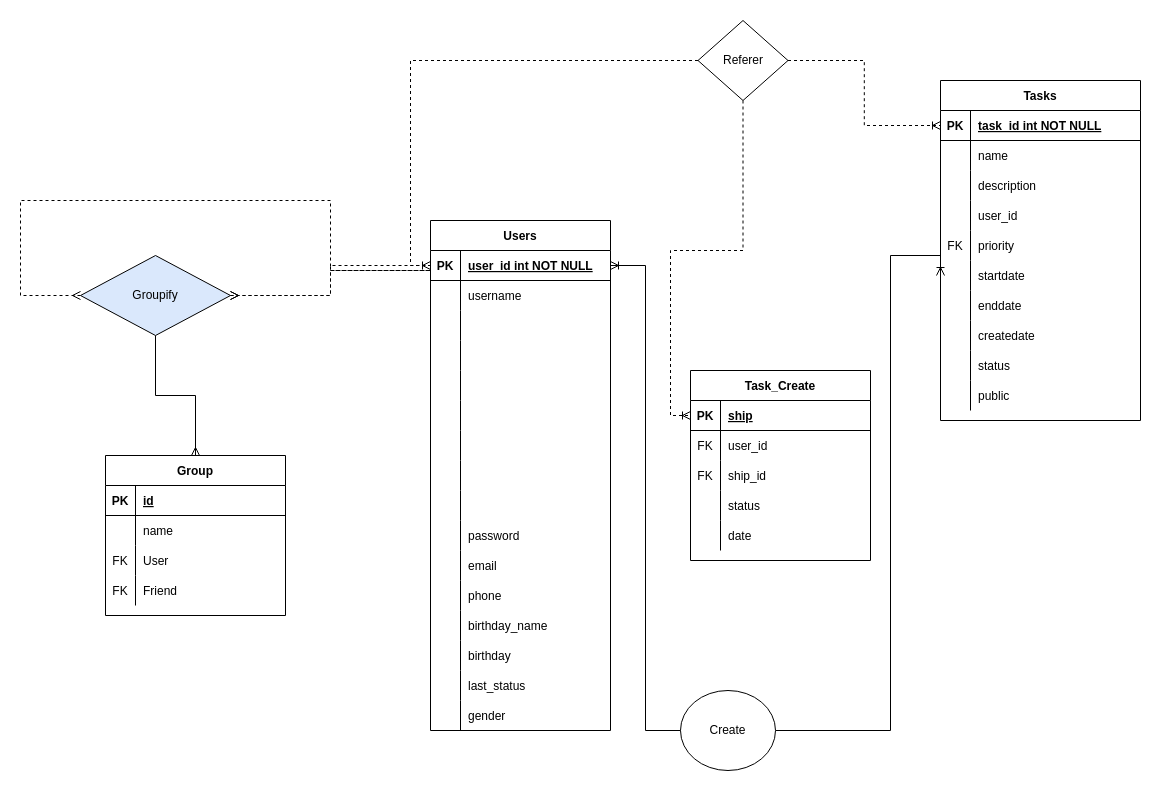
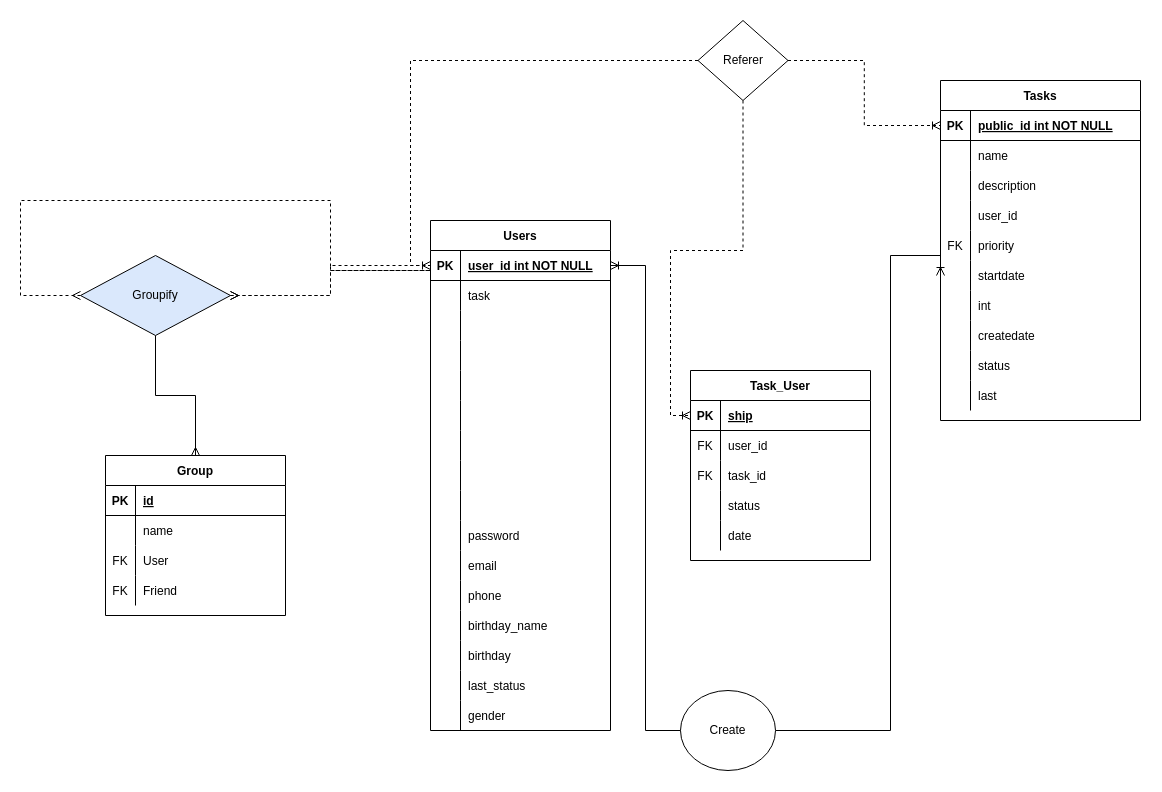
node "task_id int NOT NULL": label "task_id int NOT NULL" -> "public_id int NOT NULL"
node "username": label "username" -> "task"
node "enddate": label "enddate" -> "int"
node "Task_Create": label "Task_Create" -> "Task_User"
node "public": label "public" -> "last"
node "ship_id": label "ship_id" -> "task_id"
